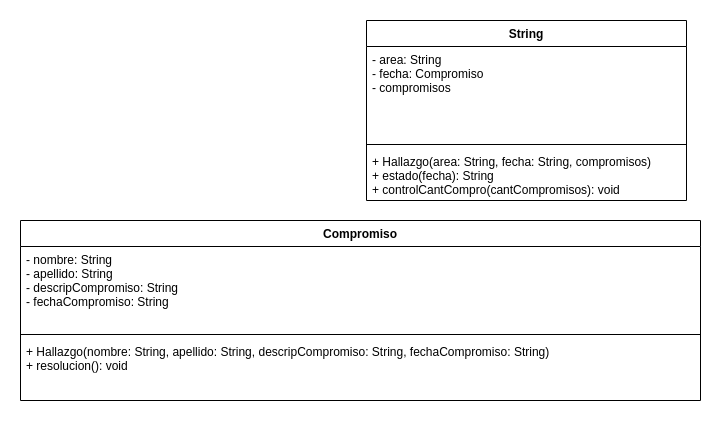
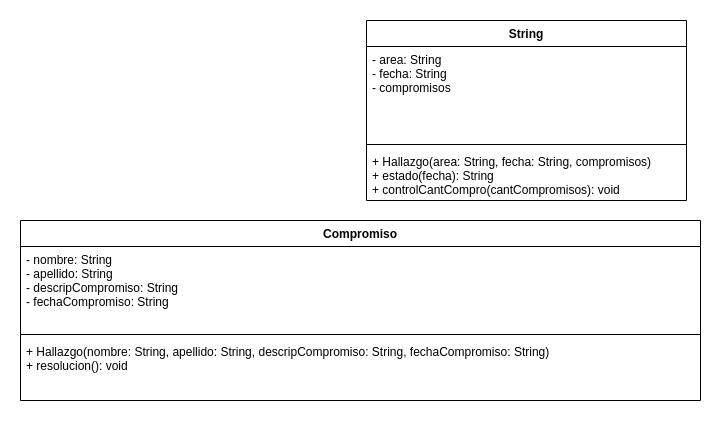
node "- area: String - fecha: Compromiso - compromisos": label "- area: String - fecha: Compromiso - compromisos" -> "- area: String - fecha: String - compromisos"
